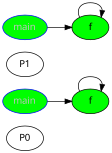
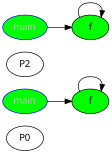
node "P1": label "P1" -> "P2"
